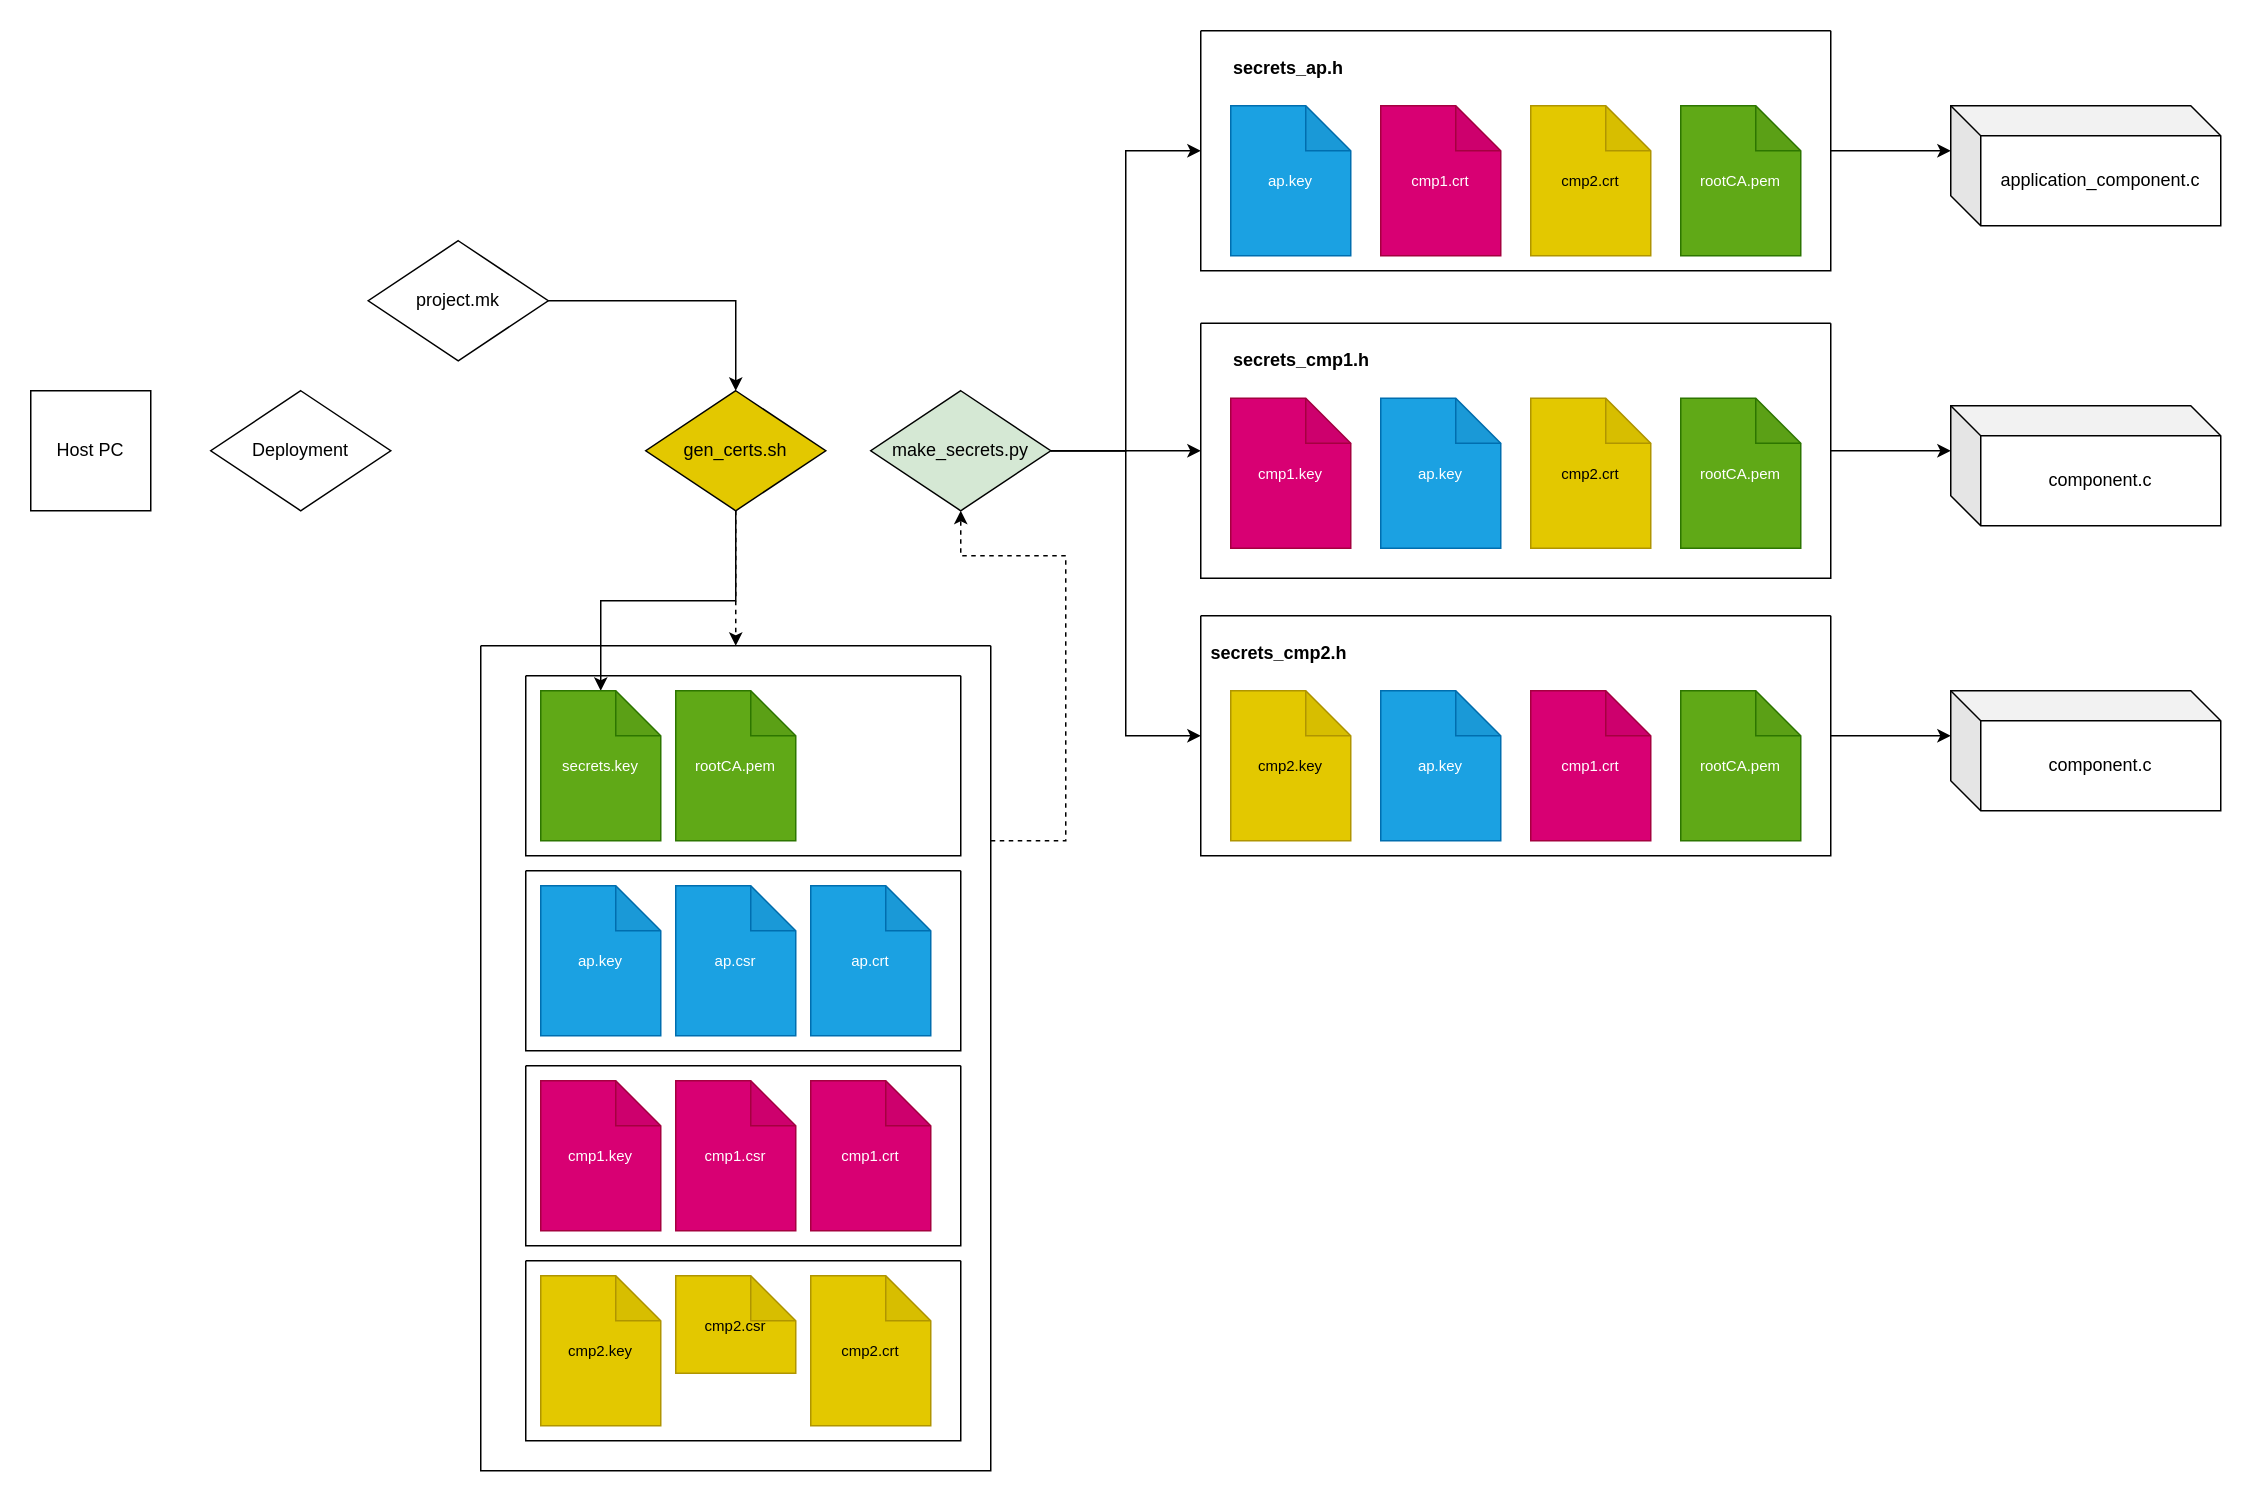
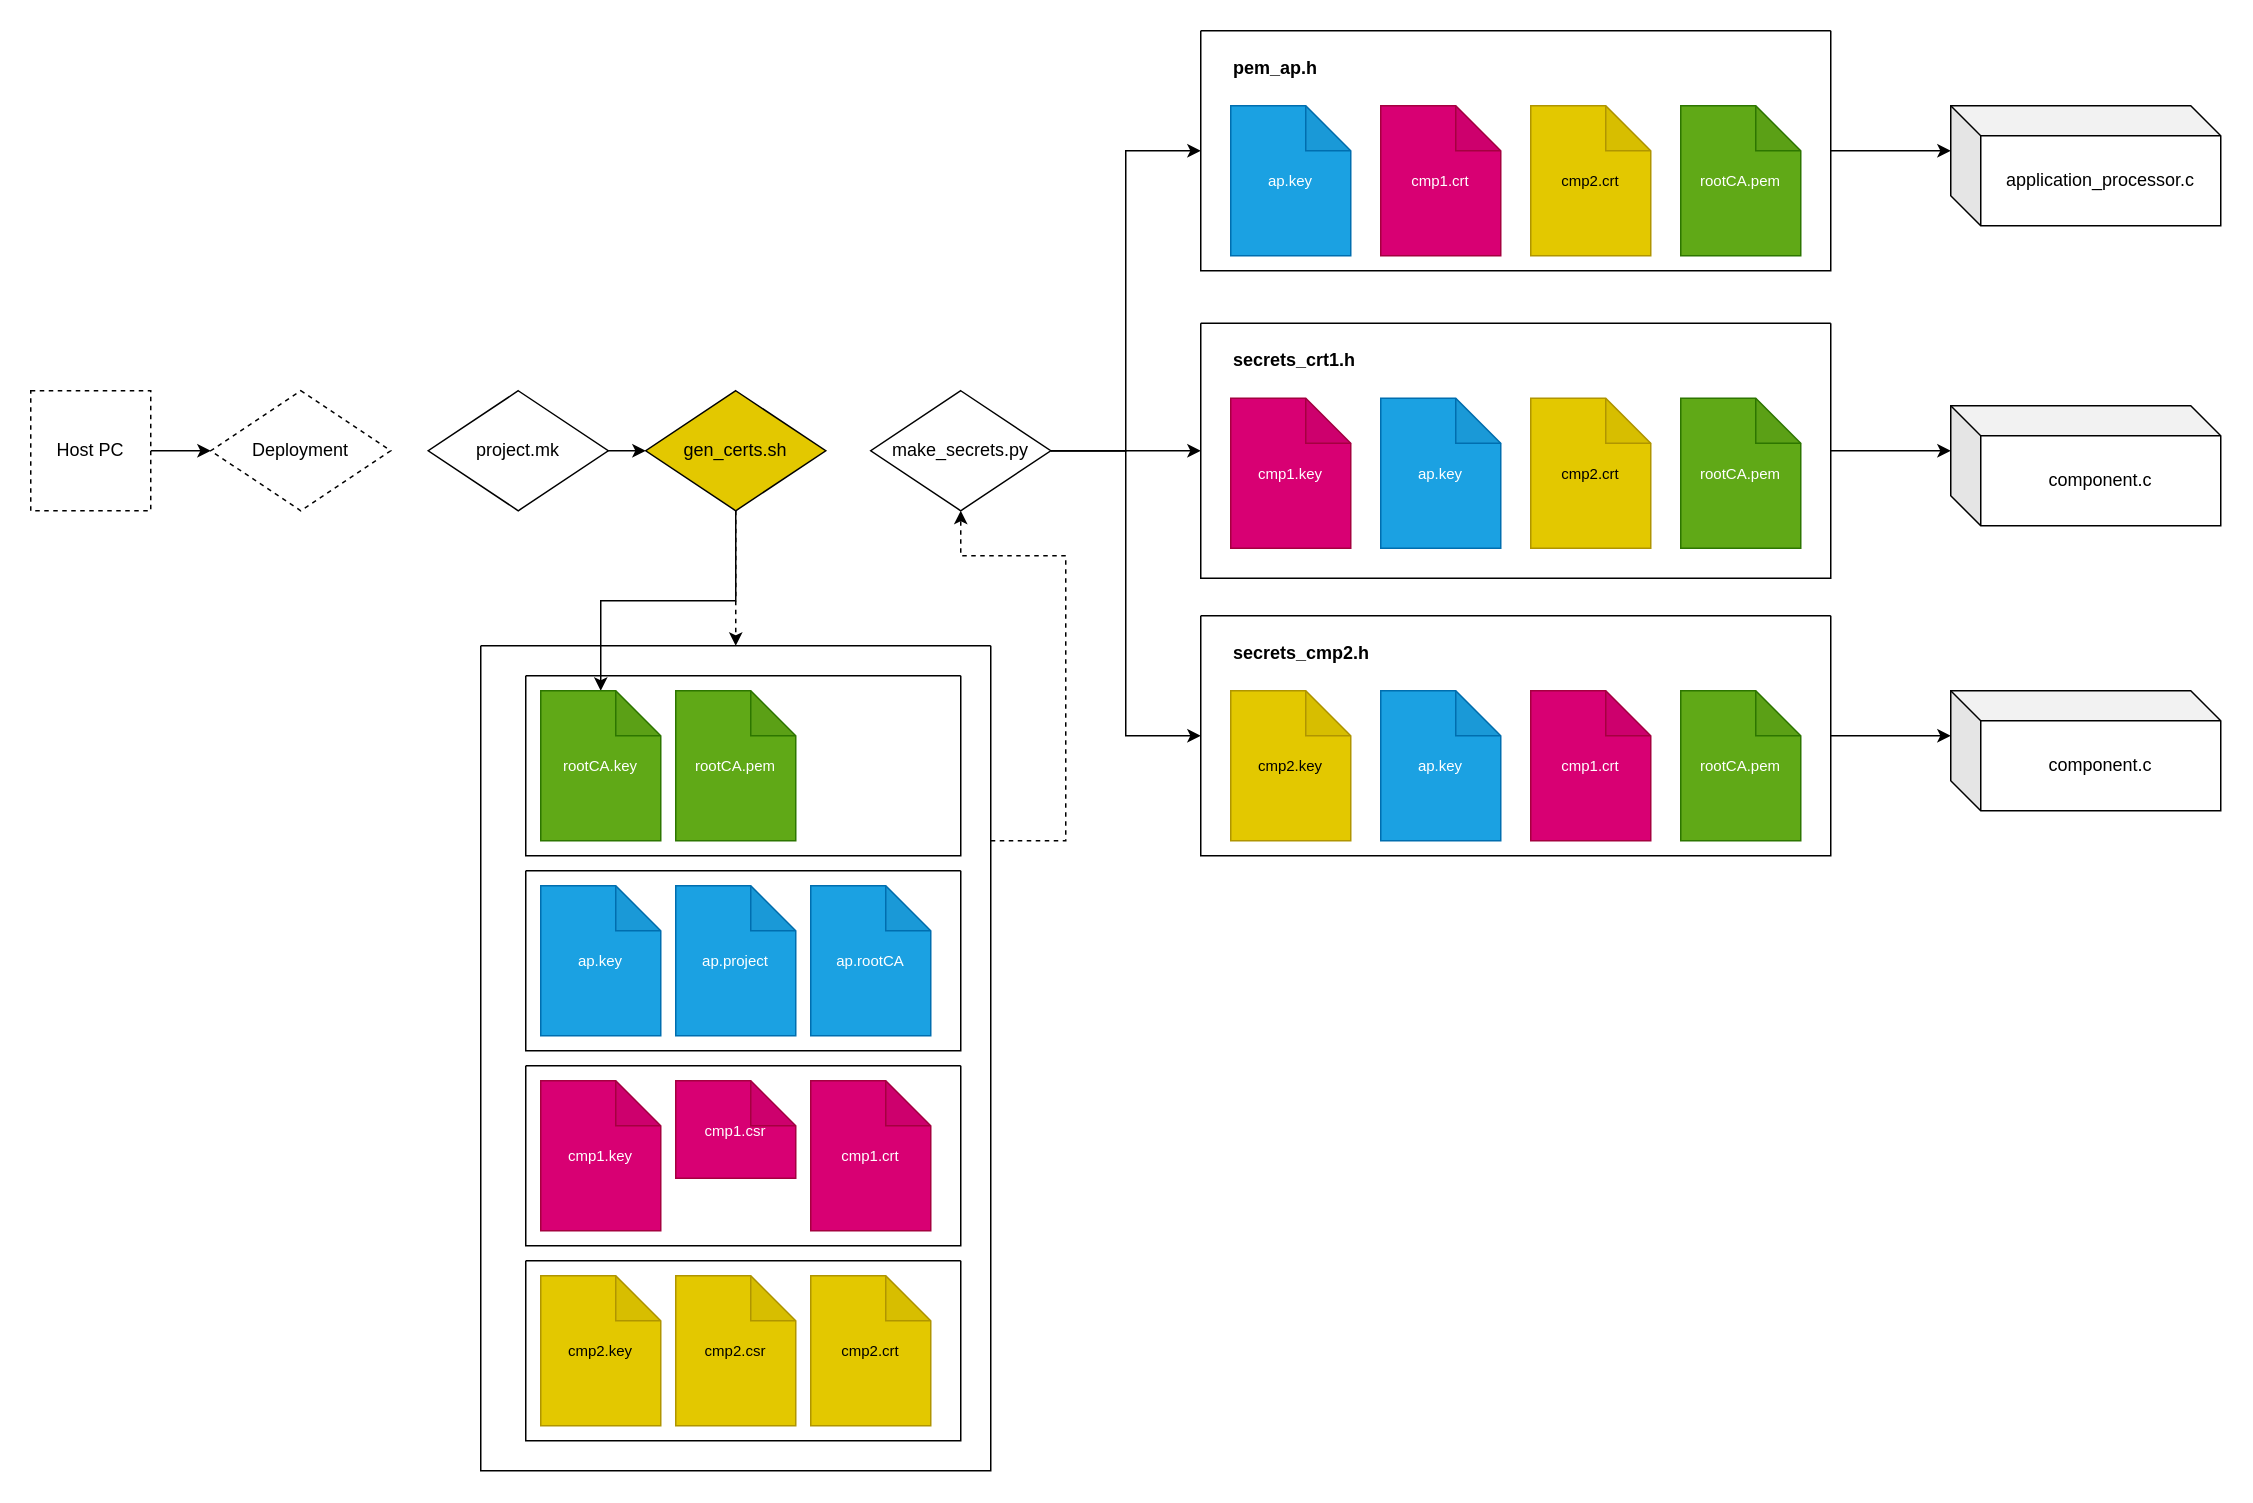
node "secrets_ap.h": label "secrets_ap.h" -> "pem_ap.h"
node "application_component.c": label "application_component.c" -> "application_processor.c"
node "project.mk": moved (458, 301) -> (518, 451)
node "secrets_cmp1.h": label "secrets_cmp1.h" -> "secrets_crt1.h"
node "Host PC": style solid -> dashed
edge "Host PC" -> "Deployment": added
node "Deployment": style solid -> dashed
node "make_secrets.py": fillcolor #d5e8d4 -> #ffffff
node "secrets_cmp2.h": moved (1291, 653) -> (1313, 653)
node "secrets.key": label "secrets.key" -> "rootCA.key"
node "ap.csr": label "ap.csr" -> "ap.project"
node "ap.crt": label "ap.crt" -> "ap.rootCA"
node "cmp1.csr": size 120x150 -> 120x98
node "cmp2.csr": size 120x98 -> 120x150
